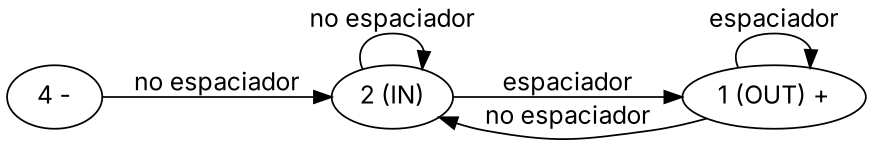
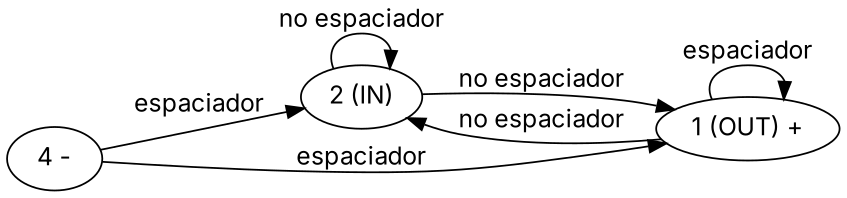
edge "4 -" -> "2 (IN)": label "no espaciador" -> "espaciador"
edge "2 (IN)" -> "1 (OUT) +": label "espaciador" -> "no espaciador"
edge "4 -" -> "1 (OUT) +": added, label "espaciador"
